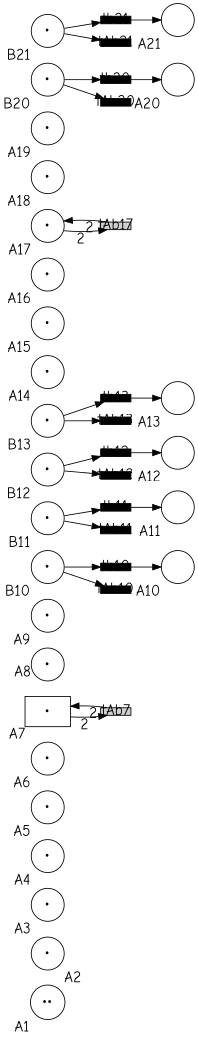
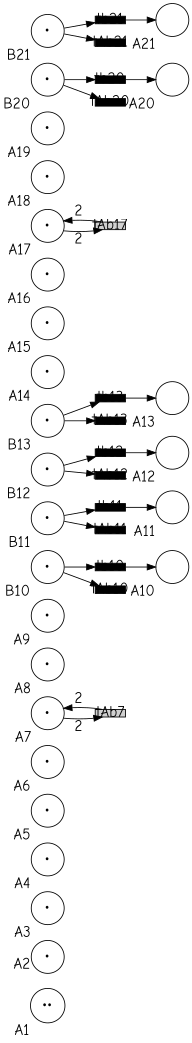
node "• A7": shape box -> circle
